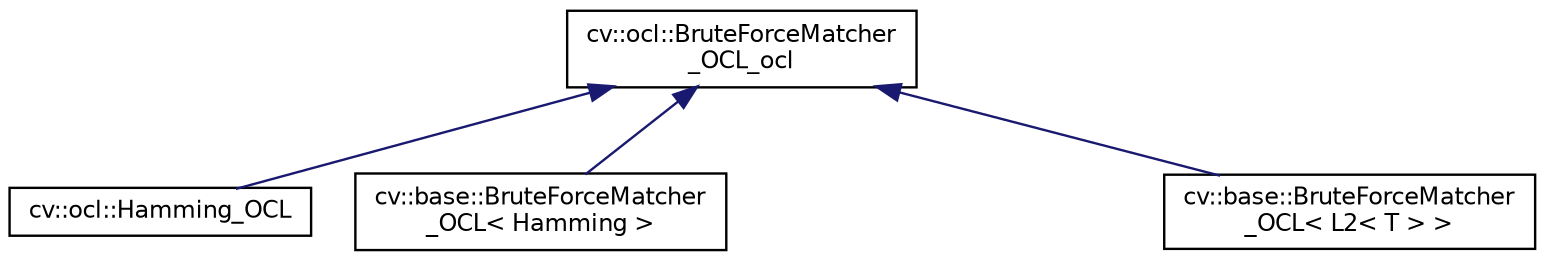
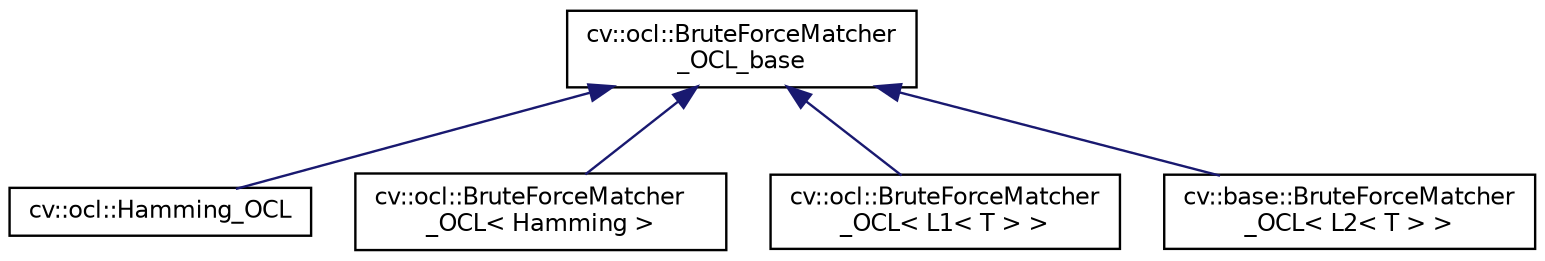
node "cv::ocl::BruteForceMatcher _OCL_ocl": label "cv::ocl::BruteForceMatcher _OCL_ocl" -> "cv::ocl::BruteForceMatcher _OCL_base"
node "cv::base::BruteForceMatcher _OCL< Hamming >": label "cv::base::BruteForceMatcher _OCL< Hamming >" -> "cv::ocl::BruteForceMatcher _OCL< Hamming >"
node "cv::ocl::BruteForceMatcher _OCL< L1< T > >": added
